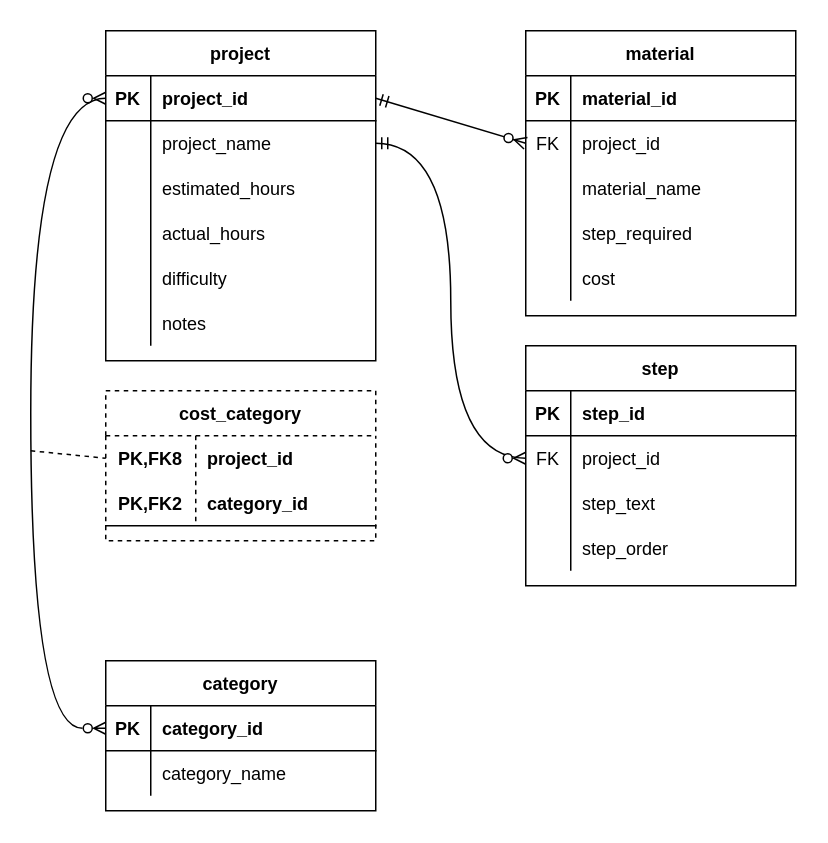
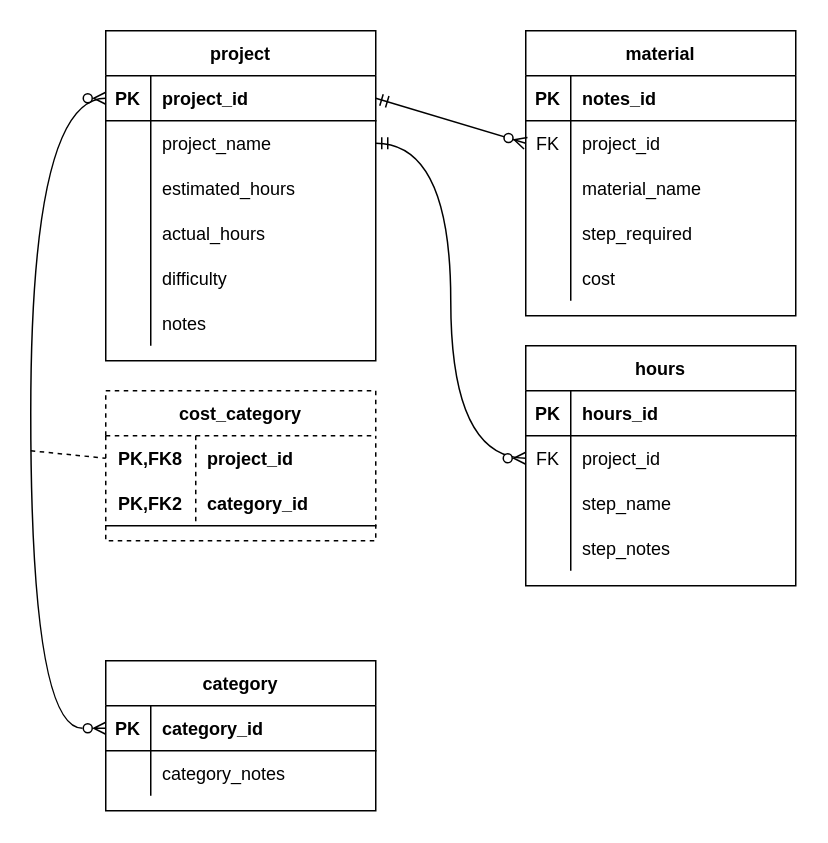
node "material_id": label "material_id" -> "notes_id"
node "step": label "step" -> "hours"
node "step_id": label "step_id" -> "hours_id"
node "step_text": label "step_text" -> "step_name"
node "step_order": label "step_order" -> "step_notes"
node "category_name": label "category_name" -> "category_notes"
